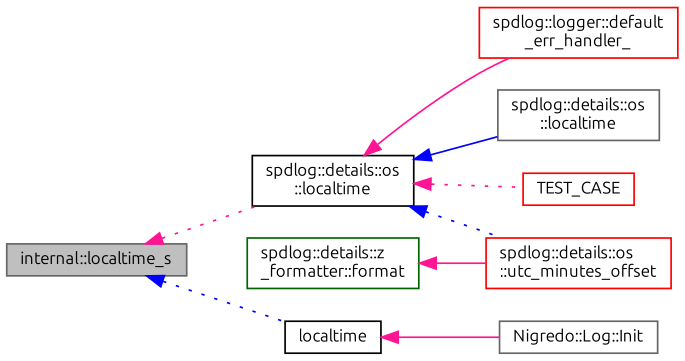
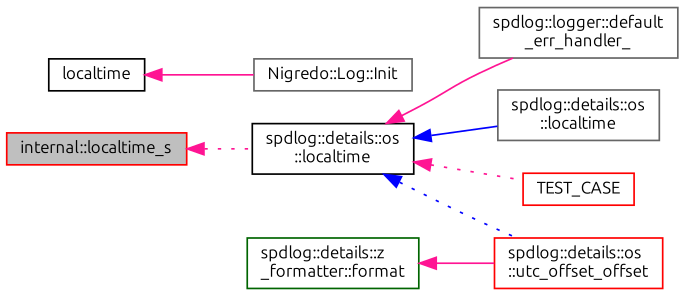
node "spdlog::logger::default _err_handler_": color red -> gray40
node "internal::localtime_s": color gray40 -> red
node "spdlog::details::os ::utc_minutes_offset": label "spdlog::details::os ::utc_minutes_offset" -> "spdlog::details::os ::utc_offset_offset"
edge "localtime" -> "internal::localtime_s": removed
